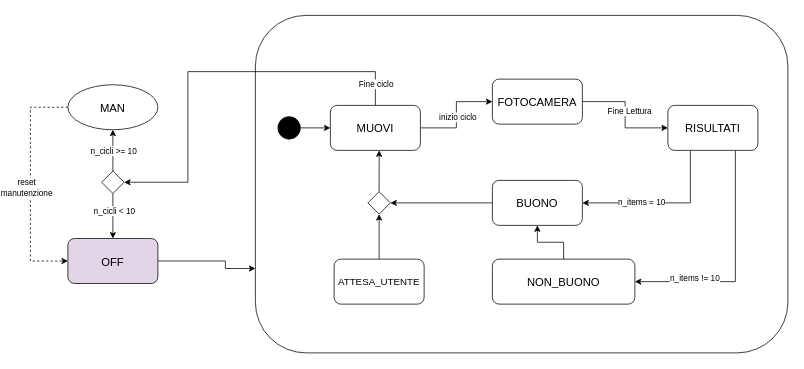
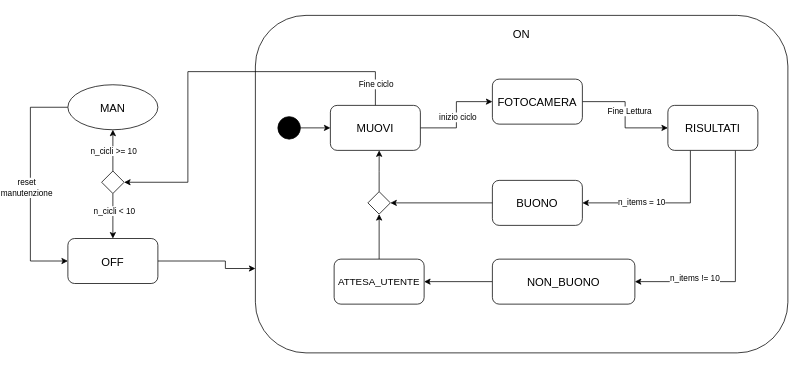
node "ON": added
edge "MAN" -> "OFF": style dashed -> solid
edge "NON_BUONO" -> "BUONO": now "NON_BUONO" -> "ATTESA_UTENTE"
node "OFF": fillcolor #e1d5e7 -> #ffffff
